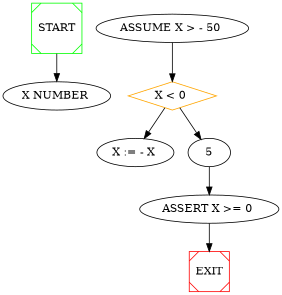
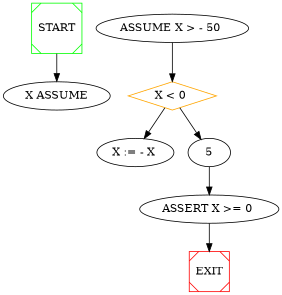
node "X NUMBER": label "X NUMBER" -> "X ASSUME"
